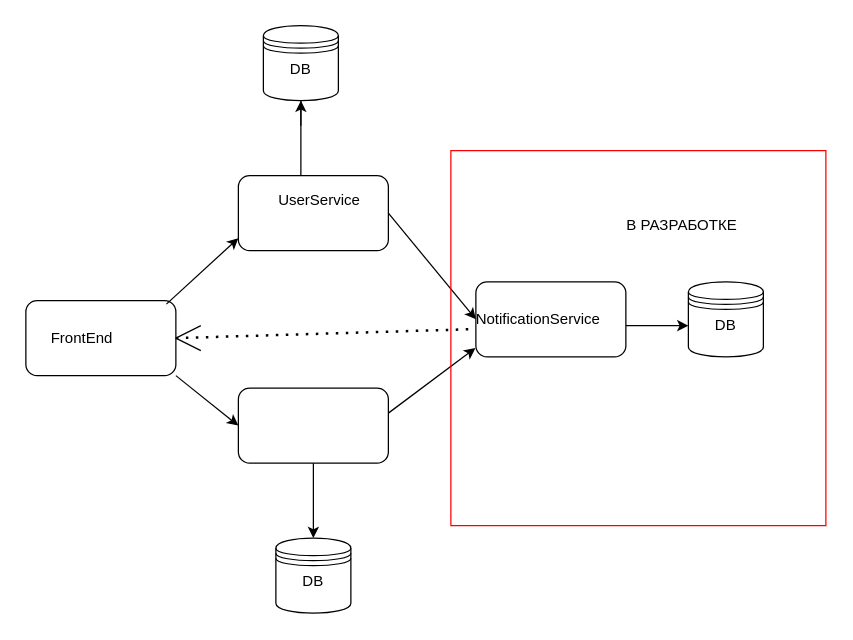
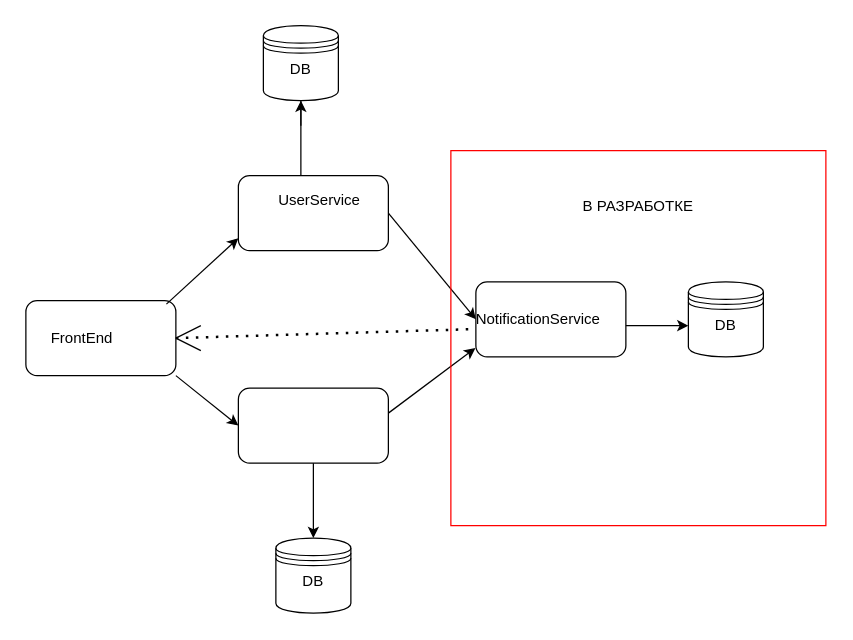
node "В РАЗРАБОТКЕ": moved (682, 226) -> (638, 207)
